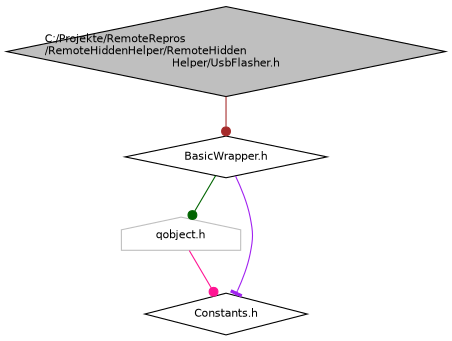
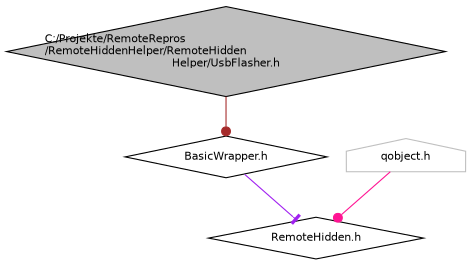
edge "BasicWrapper.h" -> "qobject.h": removed
node "Constants.h": label "Constants.h" -> "RemoteHidden.h"
